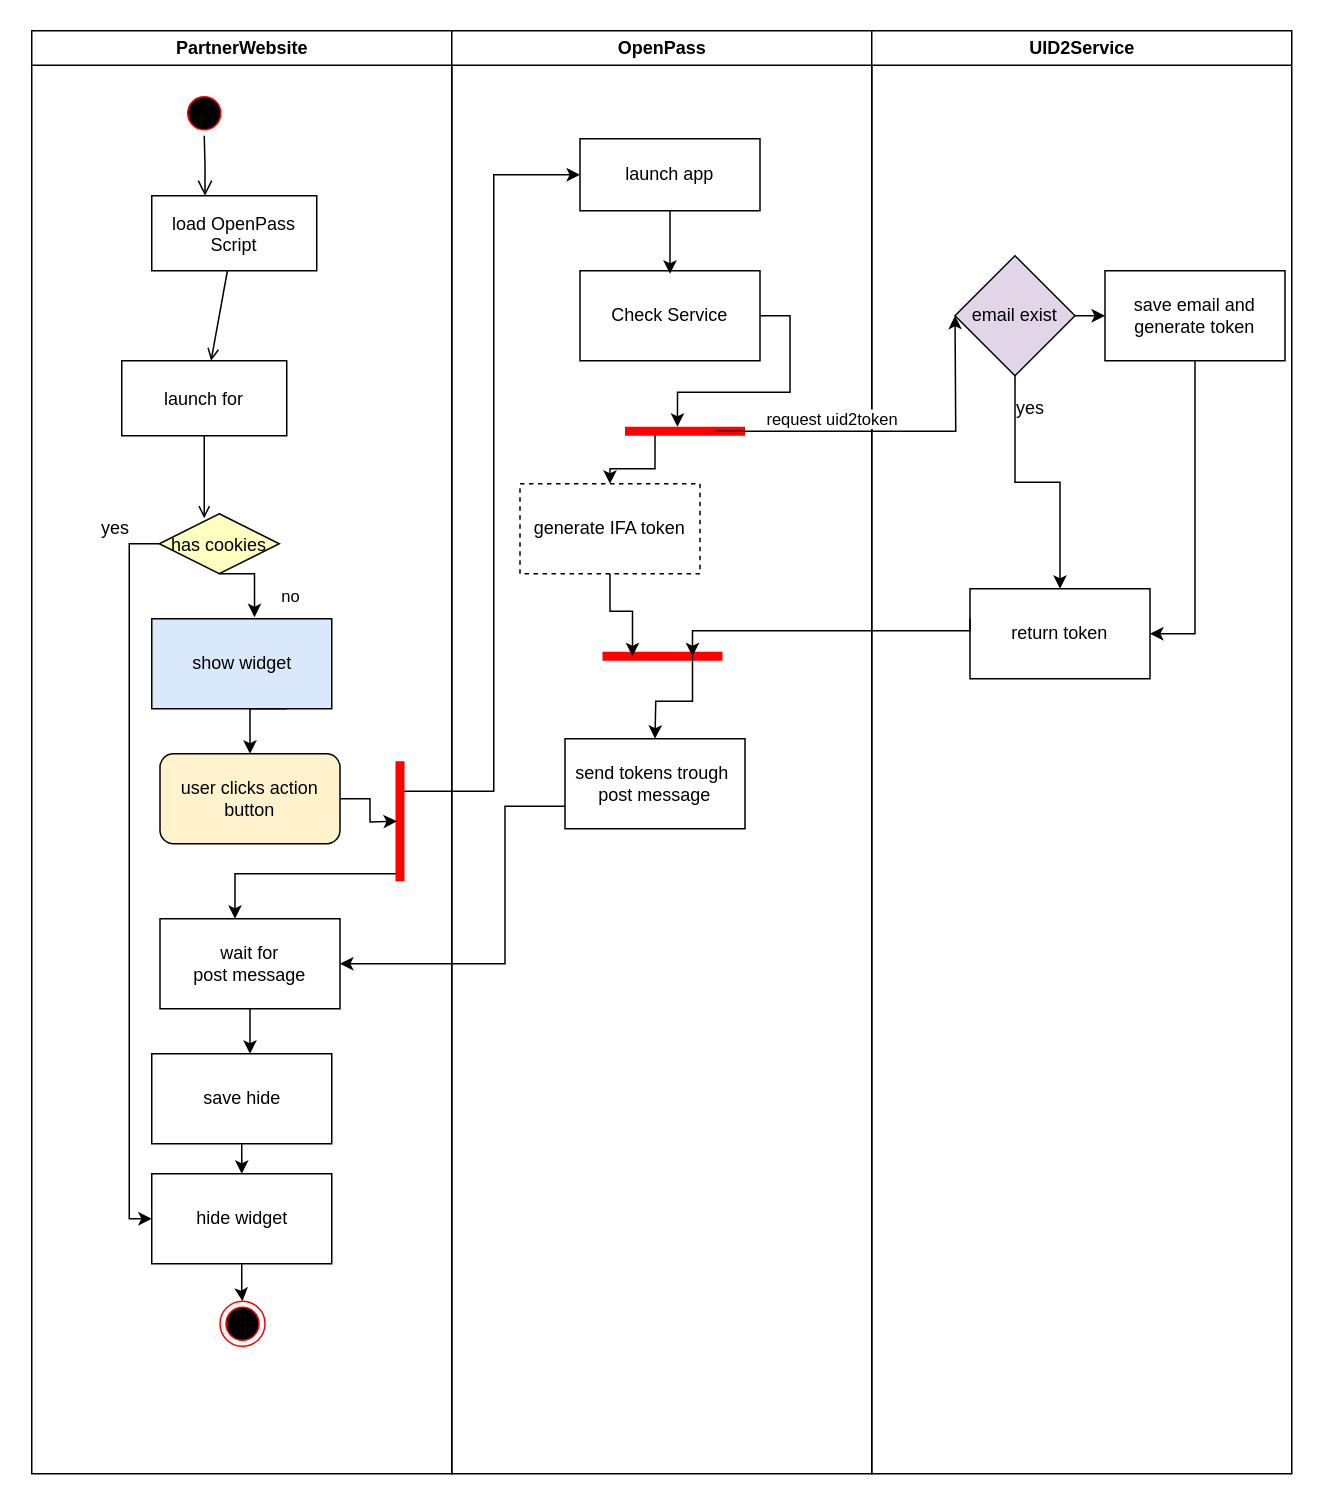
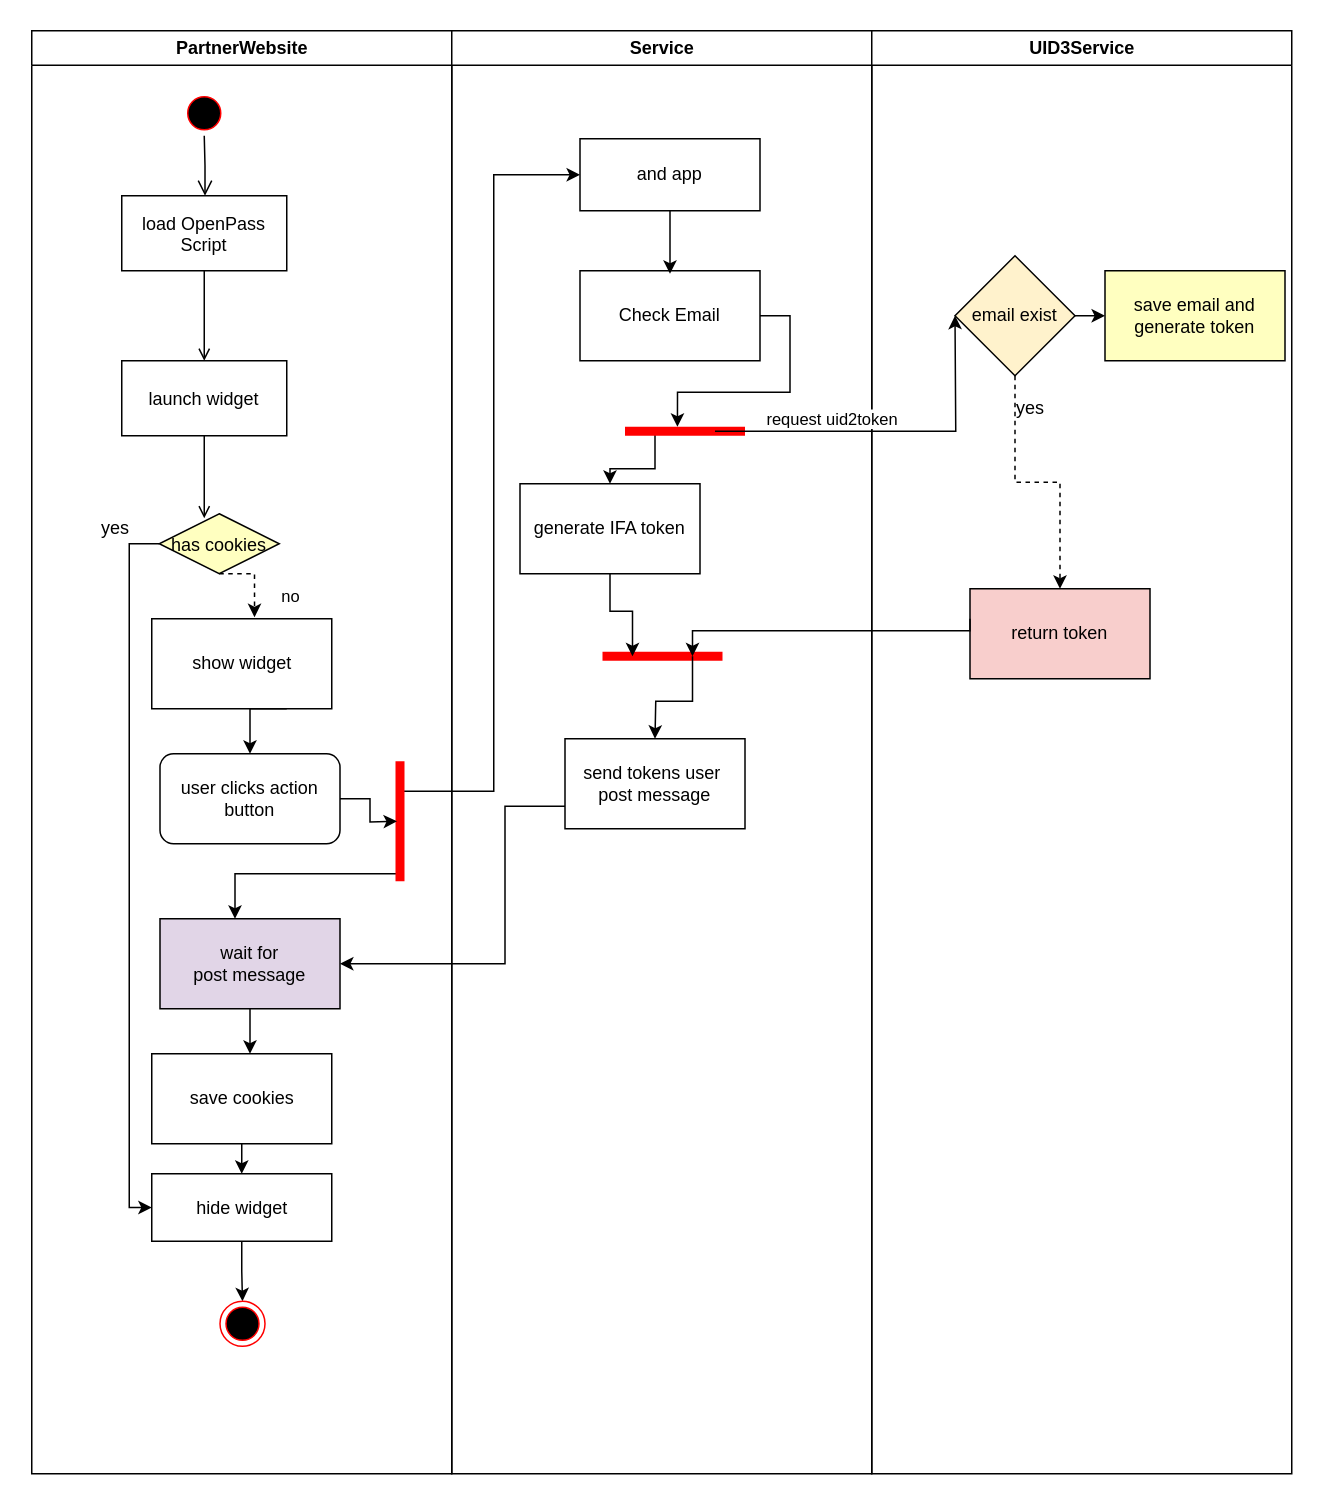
node "OpenPass": label "OpenPass" -> "Service"
node "UID2Service": label "UID2Service" -> "UID3Service"
node "launch app": label "launch app" -> "and app"
node "load OpenPass Script": moved (234, 233) -> (204, 233)
node "Check Service": label "Check Service" -> "Check Email"
node "email exist": fillcolor #e1d5e7 -> #fff2cc
node "save email and generate token": fillcolor #ffffff -> #ffffc0
node "launch for": label "launch for" -> "launch widget"
edge "email exist" -> "return token": style solid -> dashed
edge "save email and generate token" -> "return token": removed
node "generate IFA token": style dashed -> solid
edge "has cookies" -> "show widget": style solid -> dashed
node "return token": fillcolor #ffffff -> #f8cecc
node "show widget": fillcolor #dae8fc -> #ffffff
node "send tokens trough post message": label "send tokens trough post message" -> "send tokens user post message"
node "user clicks action button": fillcolor #fff2cc -> #ffffff
node "wait for post message": fillcolor #ffffff -> #e1d5e7
node "save hide": label "save hide" -> "save cookies"
node "hide widget": size 180x90 -> 180x68
